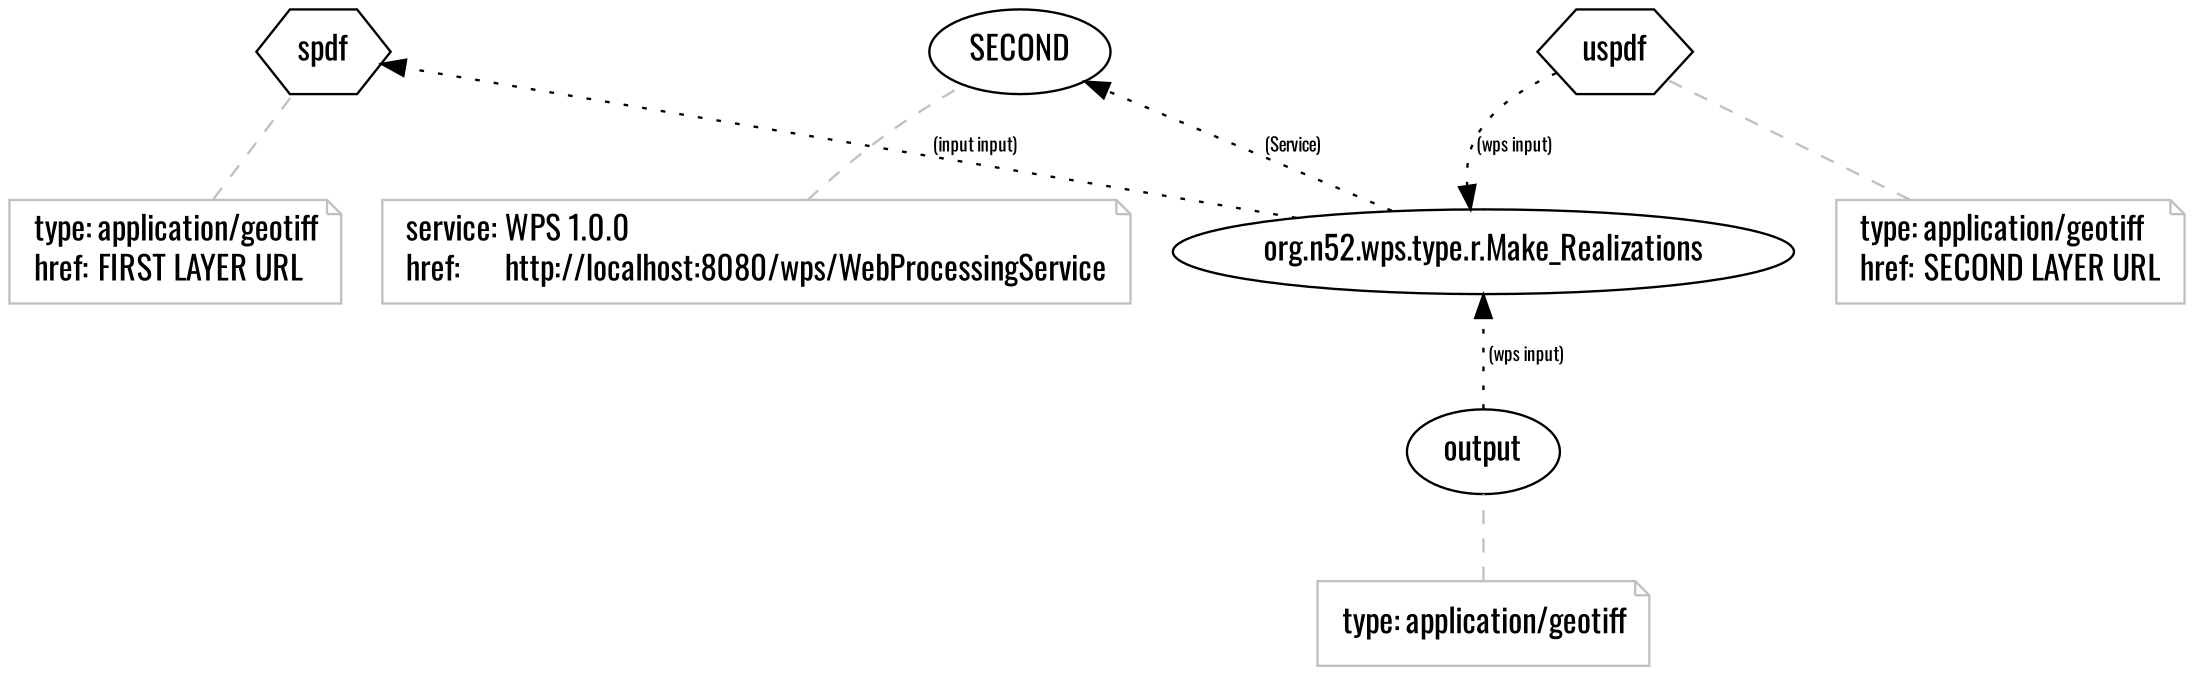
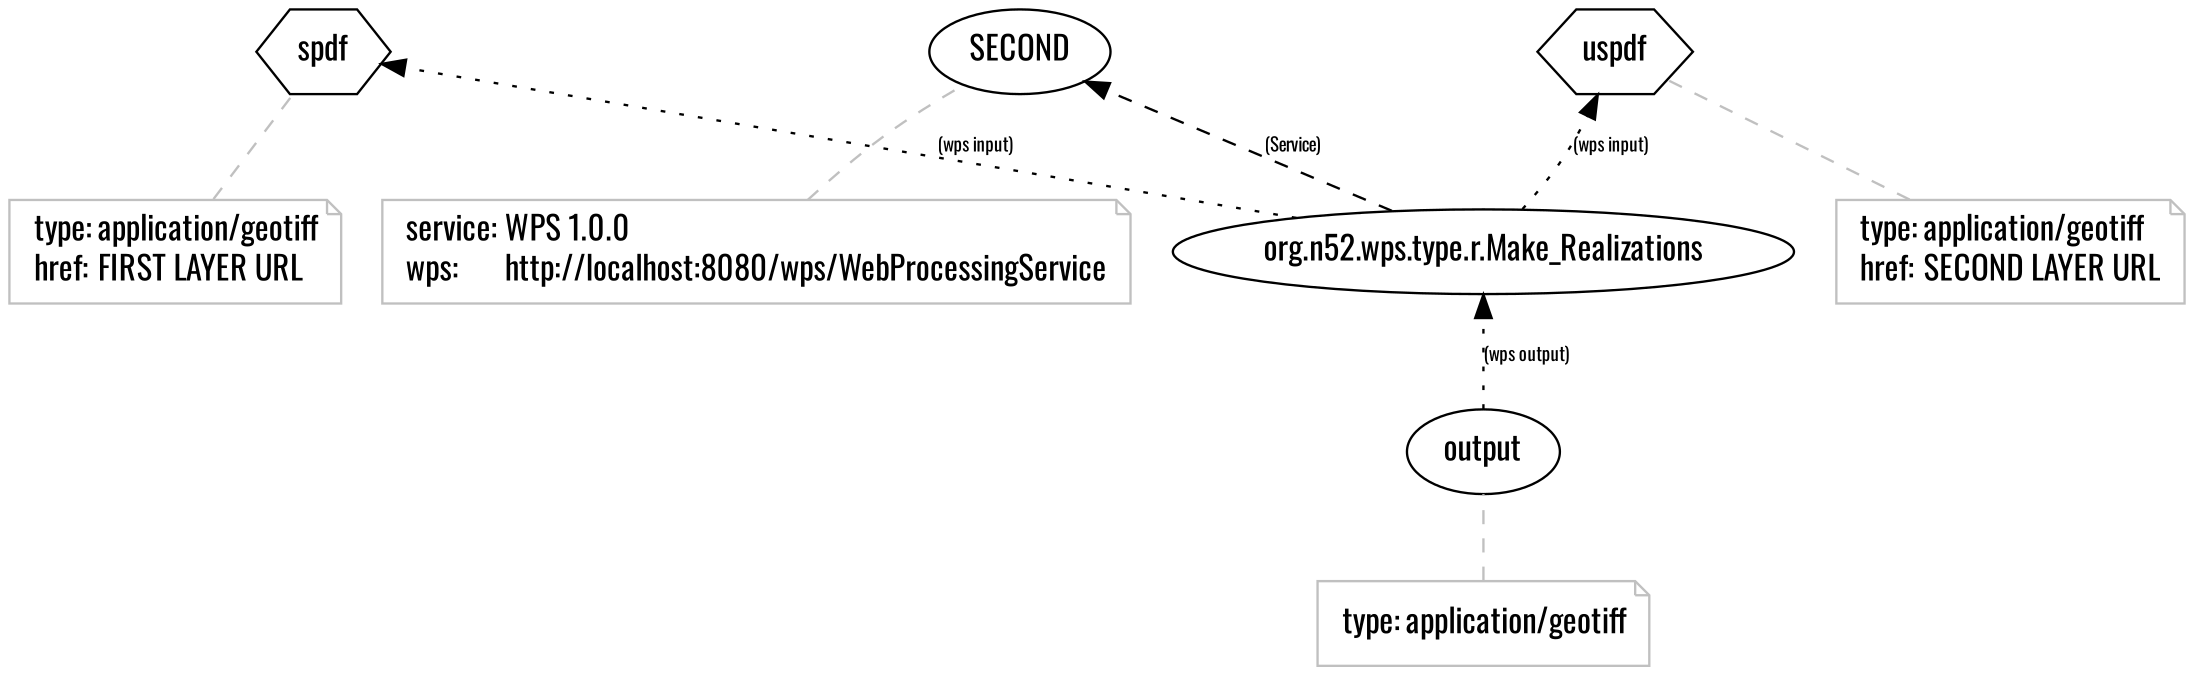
edge "uspdf" -> "org.n52.wps.type.r.Make_Realizations": reversed
edge "org.n52.wps.type.r.Make_Realizations" -> "spdf": label "(input input)" -> "(wps input)"
edge "org.n52.wps.type.r.Make_Realizations" -> "SECOND": style dotted -> dashed
node "service:": text "href:" -> "wps:"
edge "output" -> "org.n52.wps.type.r.Make_Realizations": label "(wps input)" -> "(wps output)"
